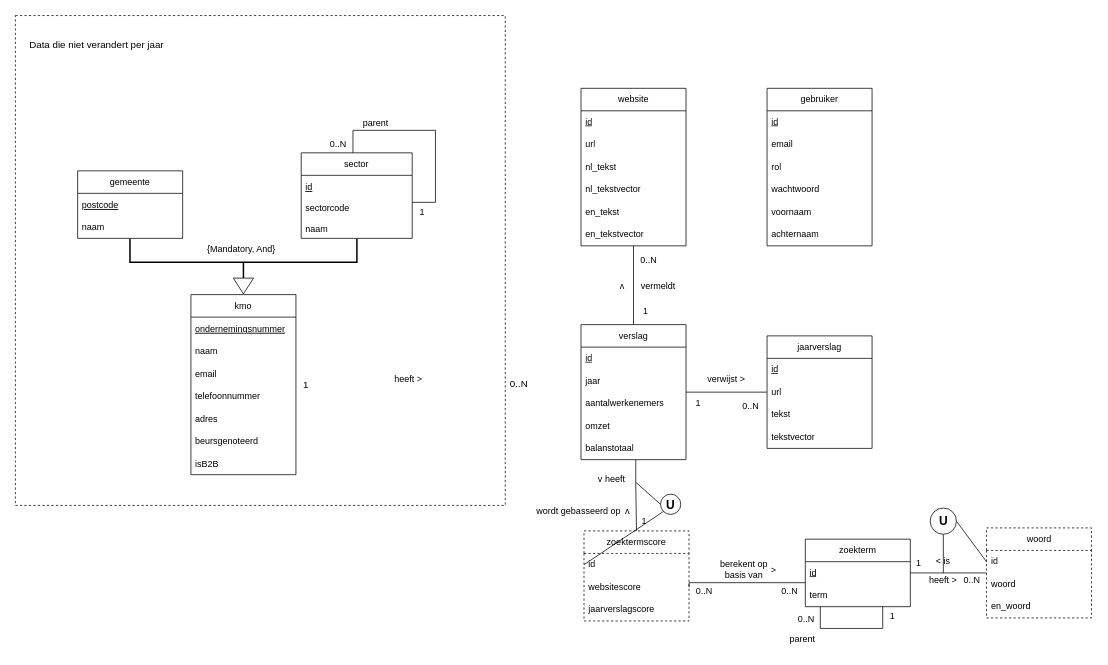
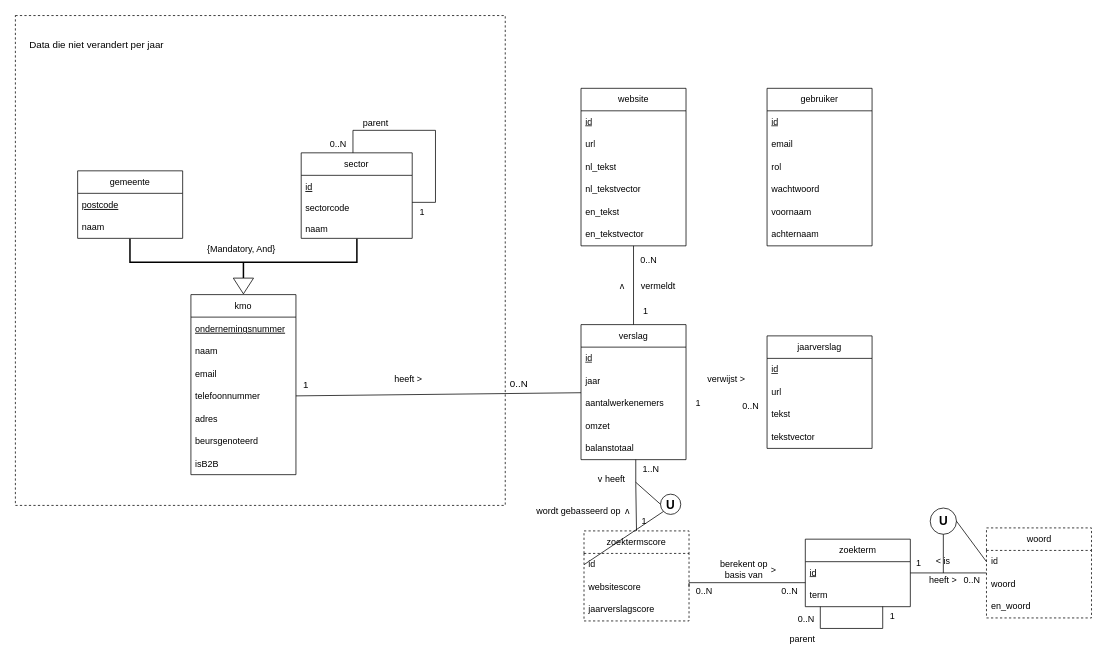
edge "verslag" -- "jaarverslag": removed
edge "verslag" -- "telefoonnummer": added
node "1..N": added
